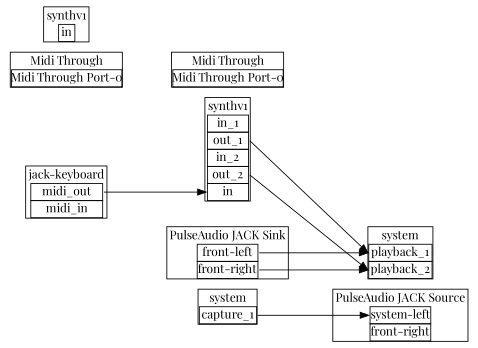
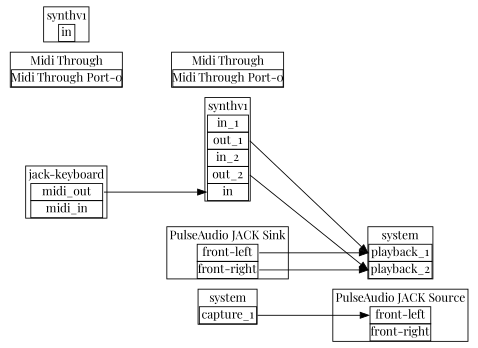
node "PulseAudio JACK Source": text "system-left" -> "front-left"
